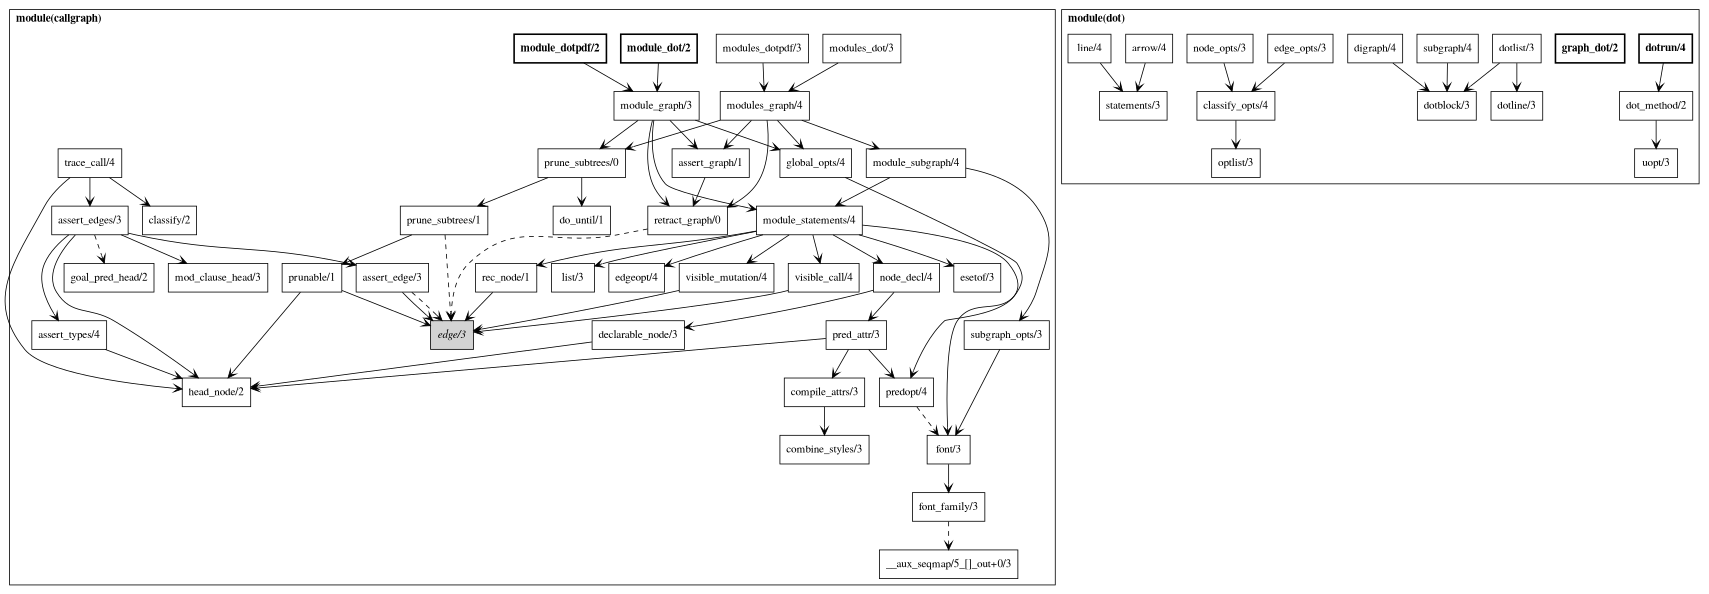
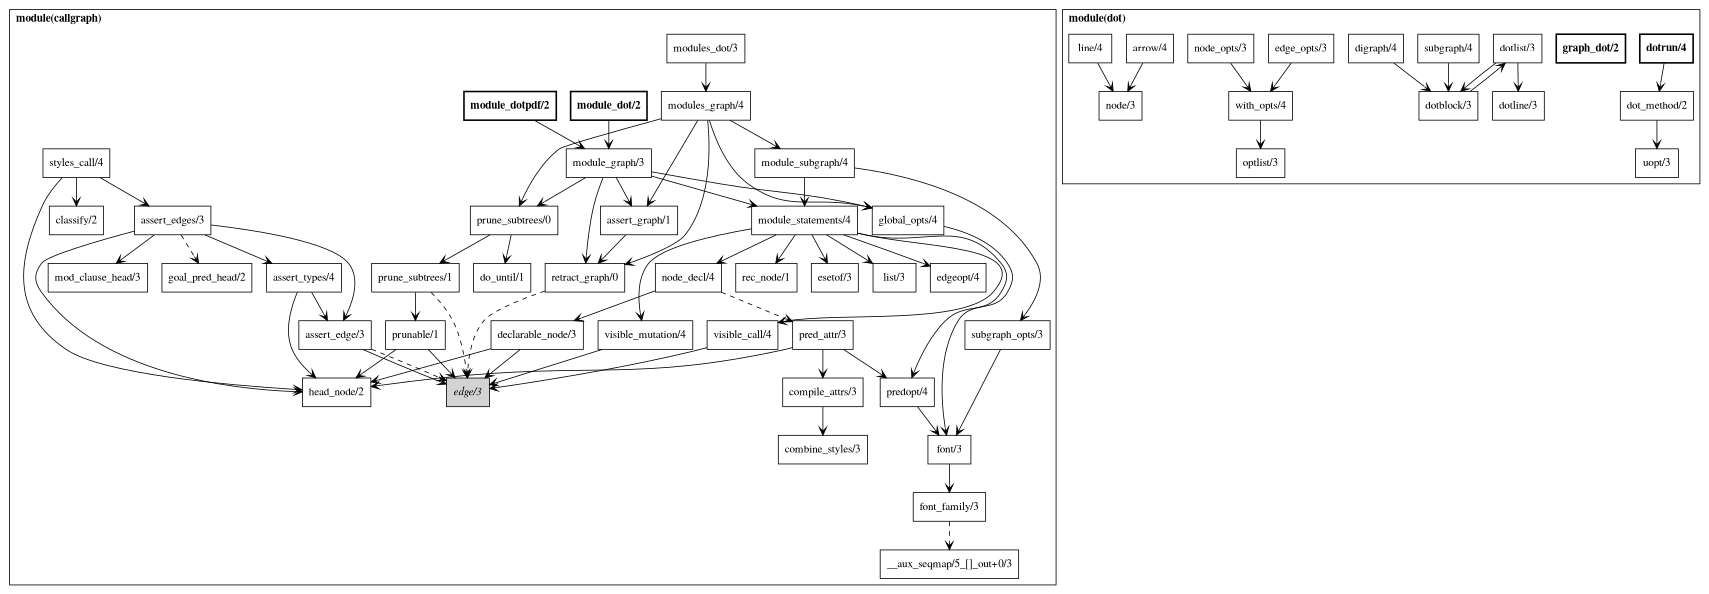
node "modules_dotpdf/3": removed
edge "dotblock/3" -> "dotlist/3": added
node "statements/3": label "statements/3" -> "node/3"
node "classify_opts/4": label "classify_opts/4" -> "with_opts/4"
node "trace_call/4": label "trace_call/4" -> "styles_call/4"
edge "assert_types/4" -> "assert_edge/3": added
edge "rec_node/1" -> "edge/3": now "declarable_node/3" -> "edge/3"
edge "node_decl/4" -> "pred_attr/3": style solid -> dashed
edge "predopt/4" -> "font/3": style dashed -> solid
